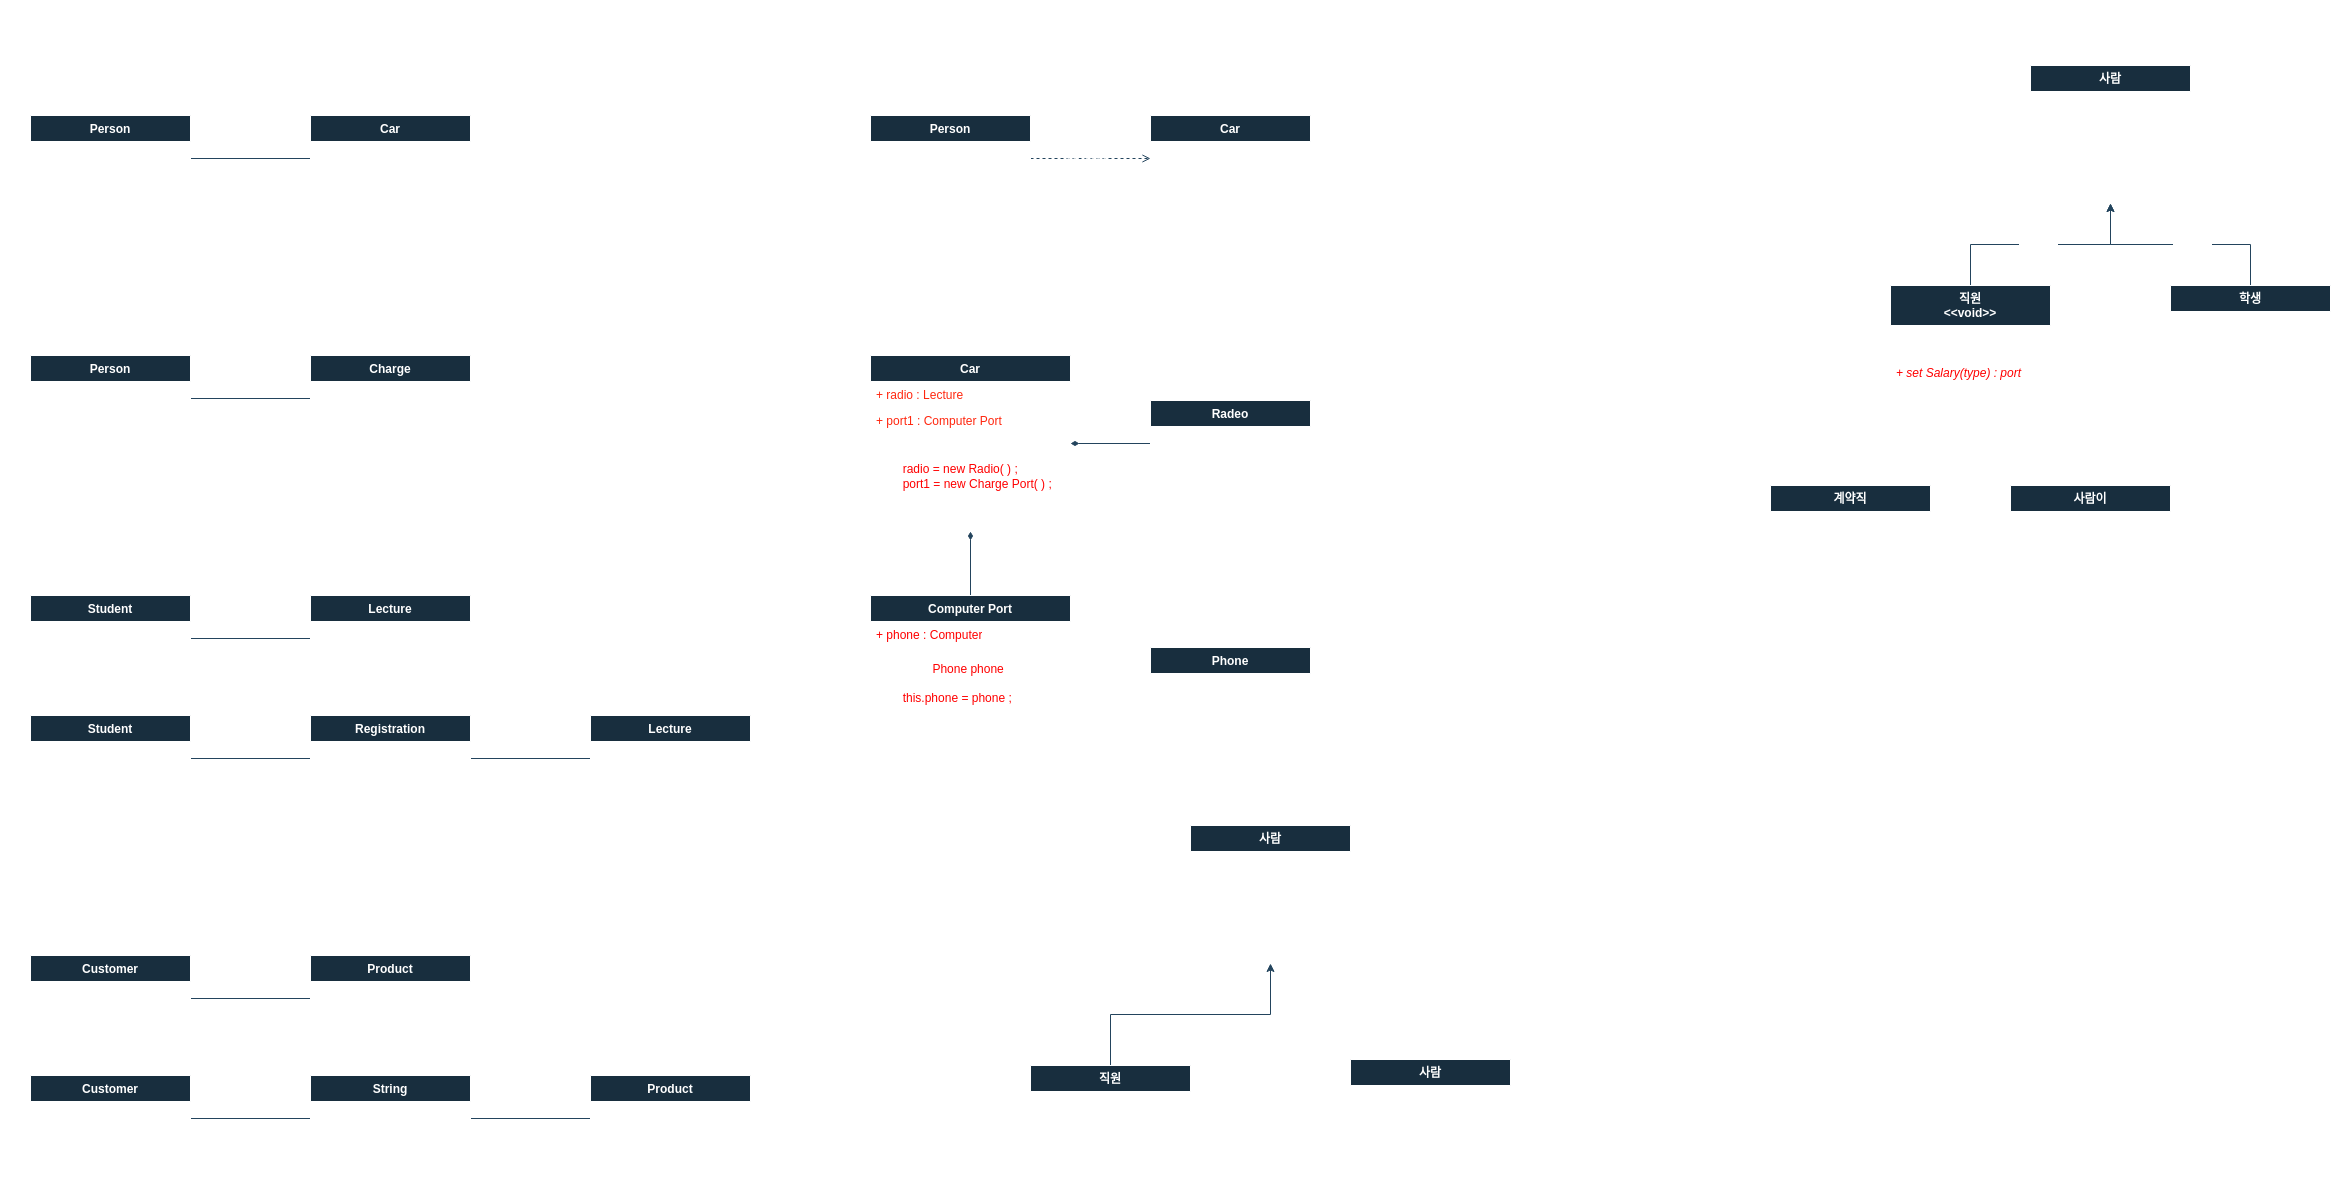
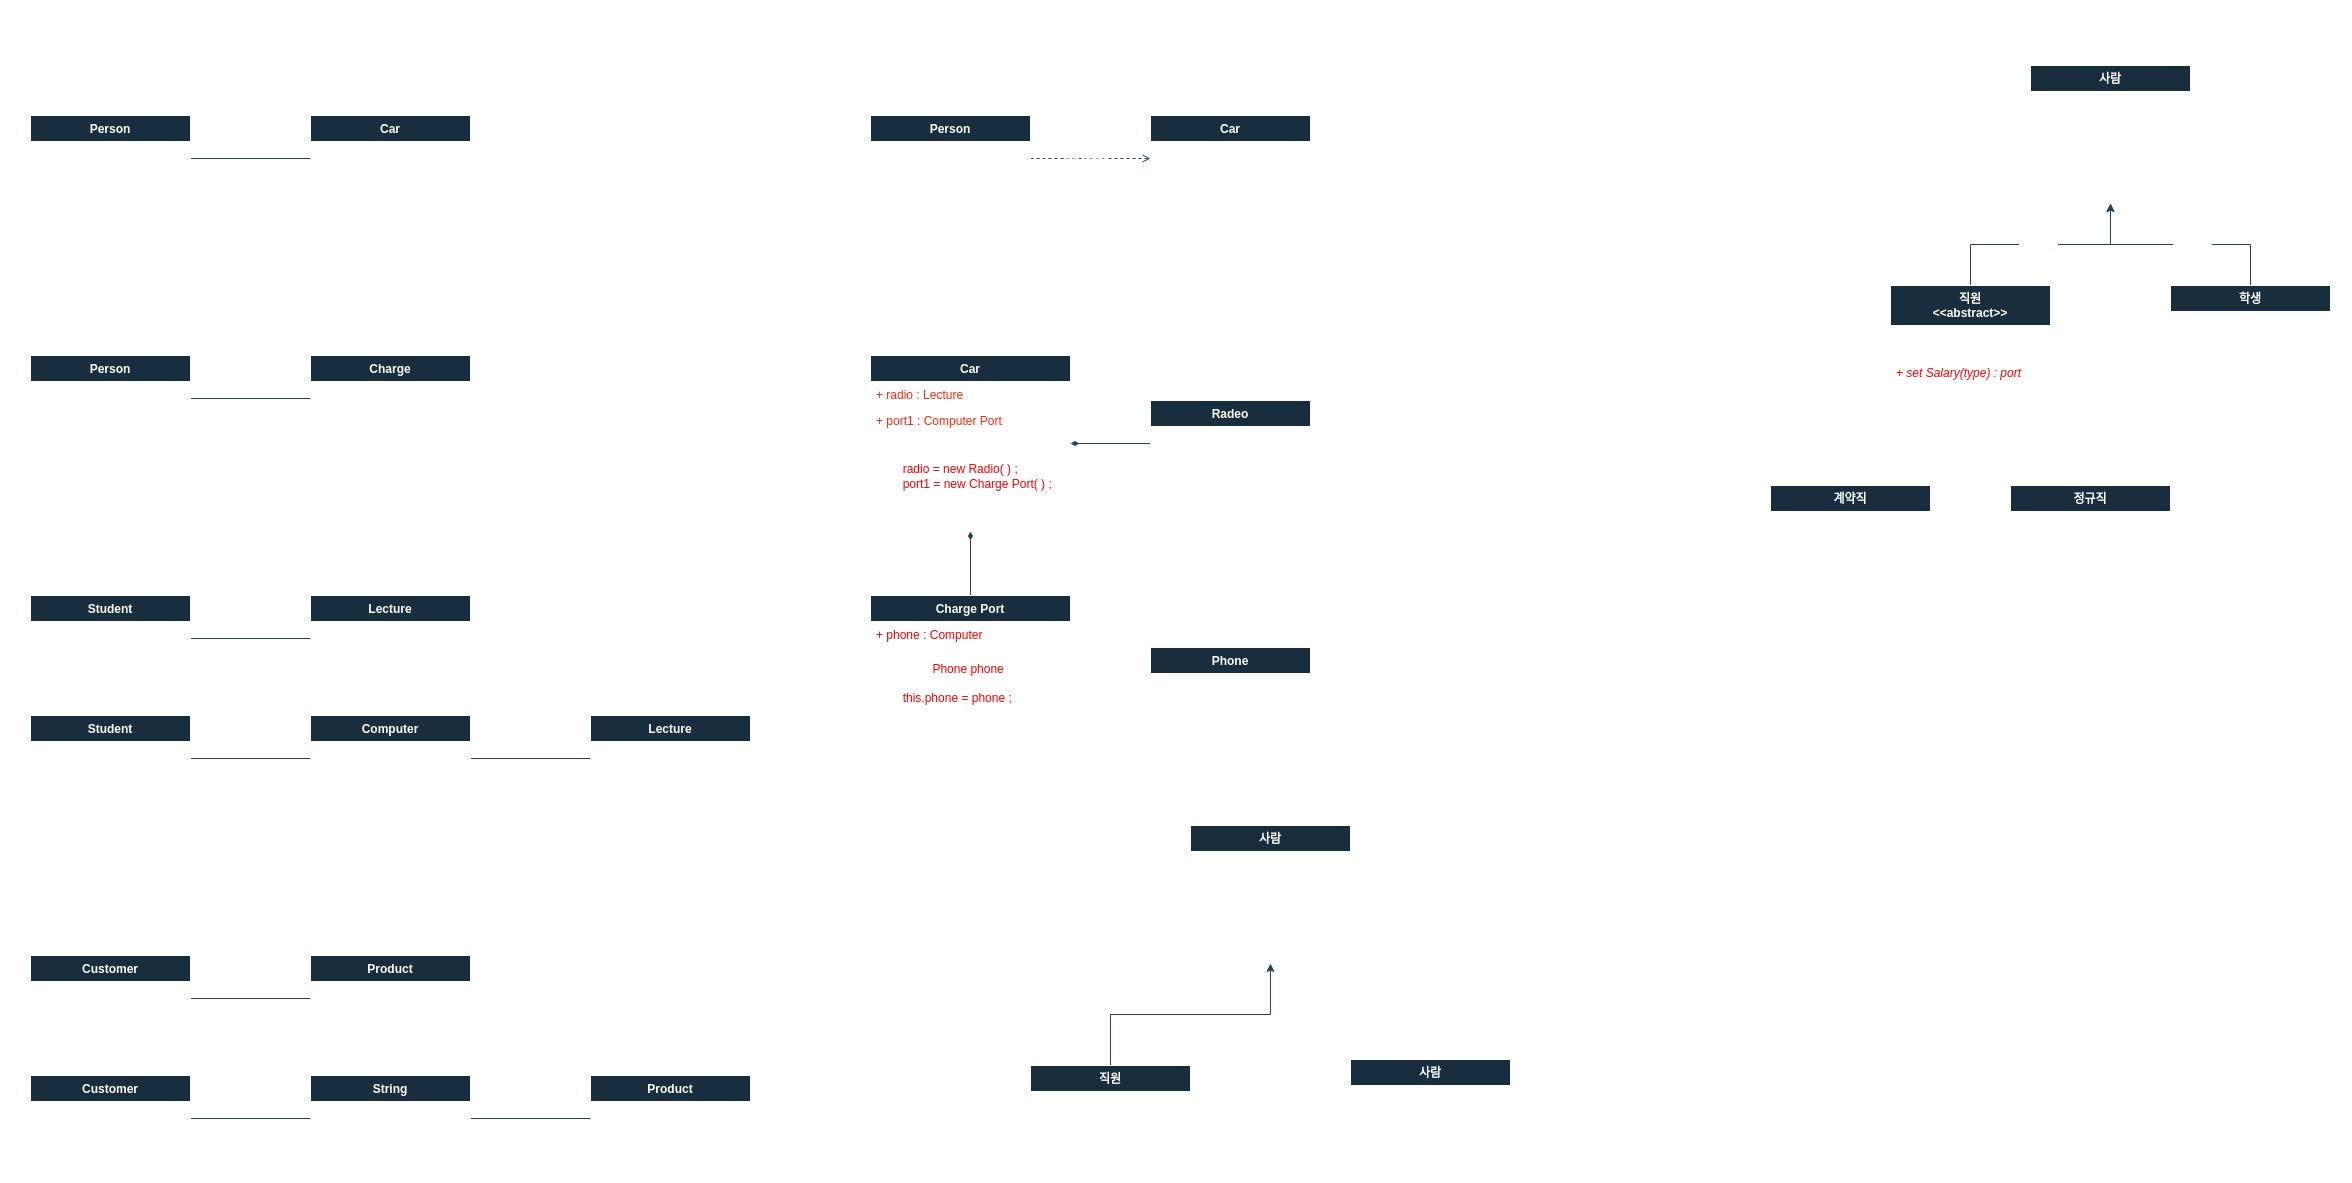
node "직원 <<void>>": label "직원 <<void>>" -> "직원 <<abstract>>"
node "사람이": label "사람이" -> "정규직"
node "Computer Port": label "Computer Port" -> "Charge Port"
node "Registration": label "Registration" -> "Computer"
